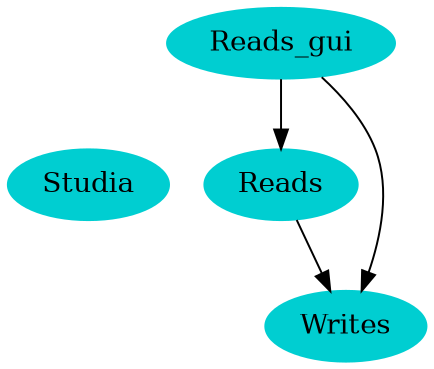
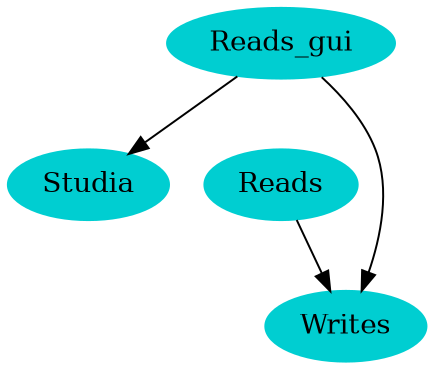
edge "Reads_gui" -> "Reads": now "Reads_gui" -> "Studia"
